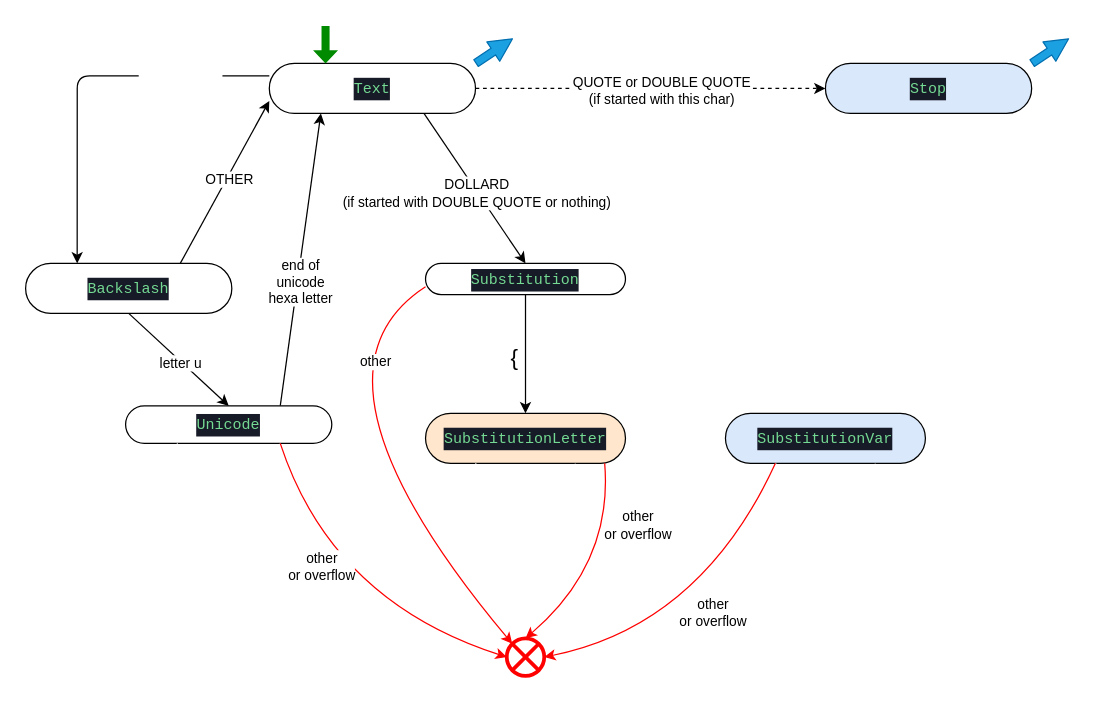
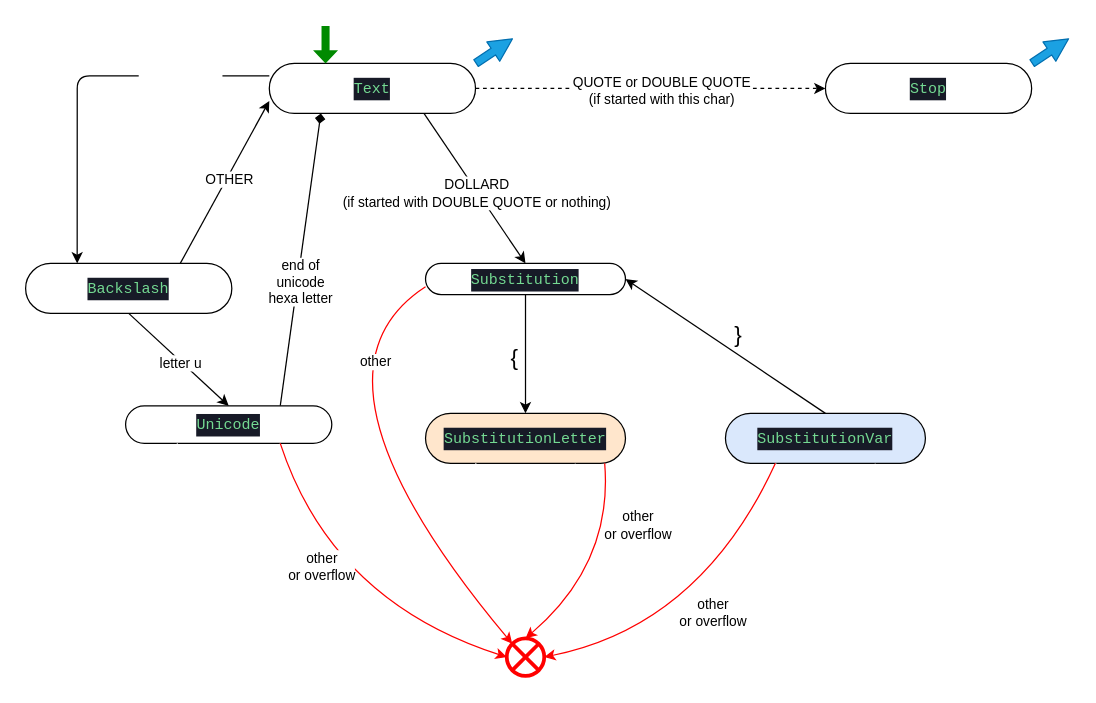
node "Stop": fillcolor #dae8fc -> #ffffff
edge "Unicode" -> "Text": arrowhead classic -> diamond
edge "SubstitutionVar" -> "Substitution": added, label "}"
